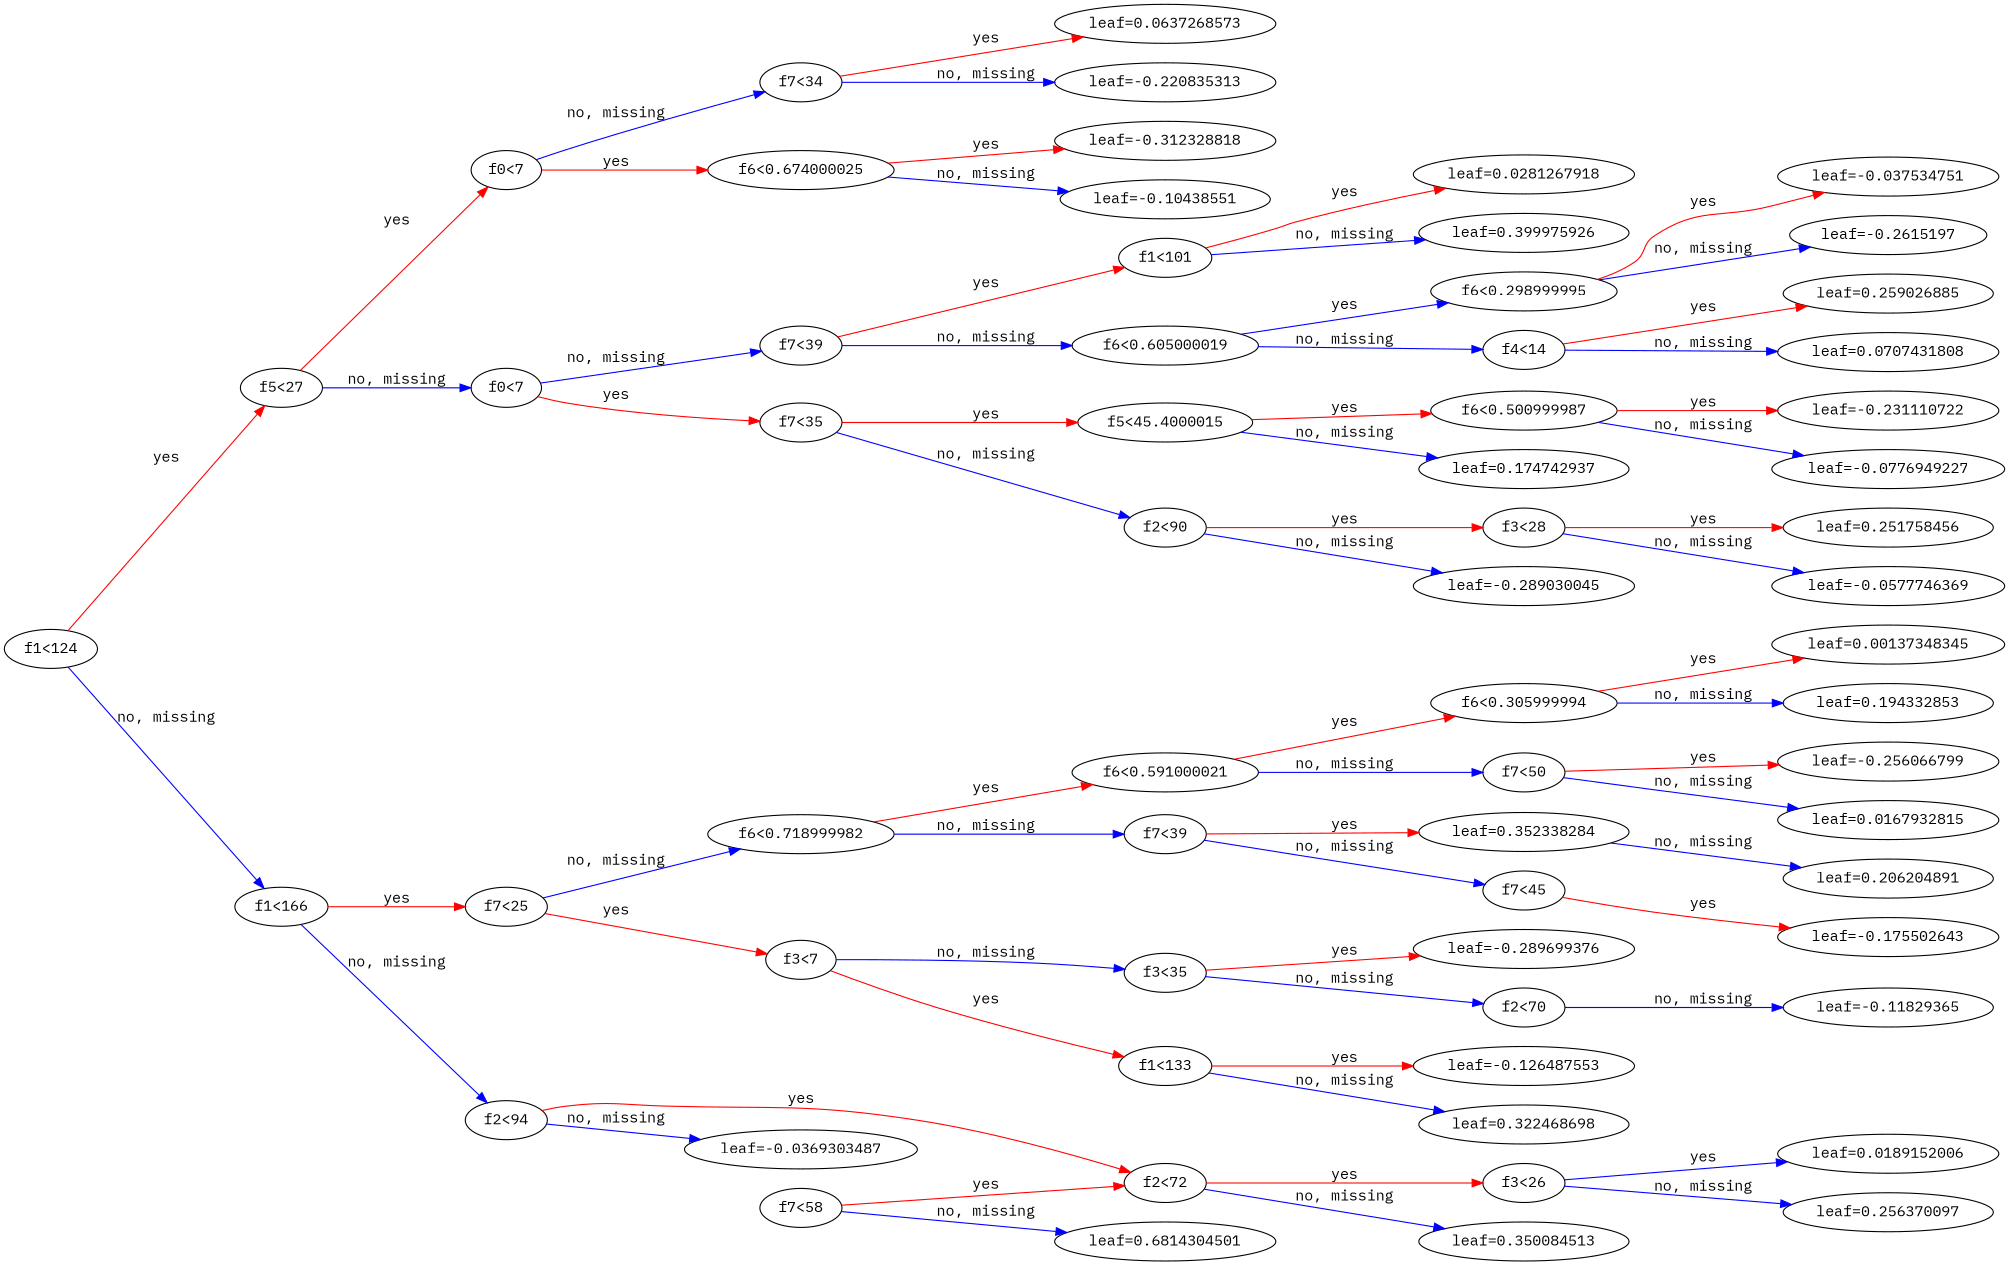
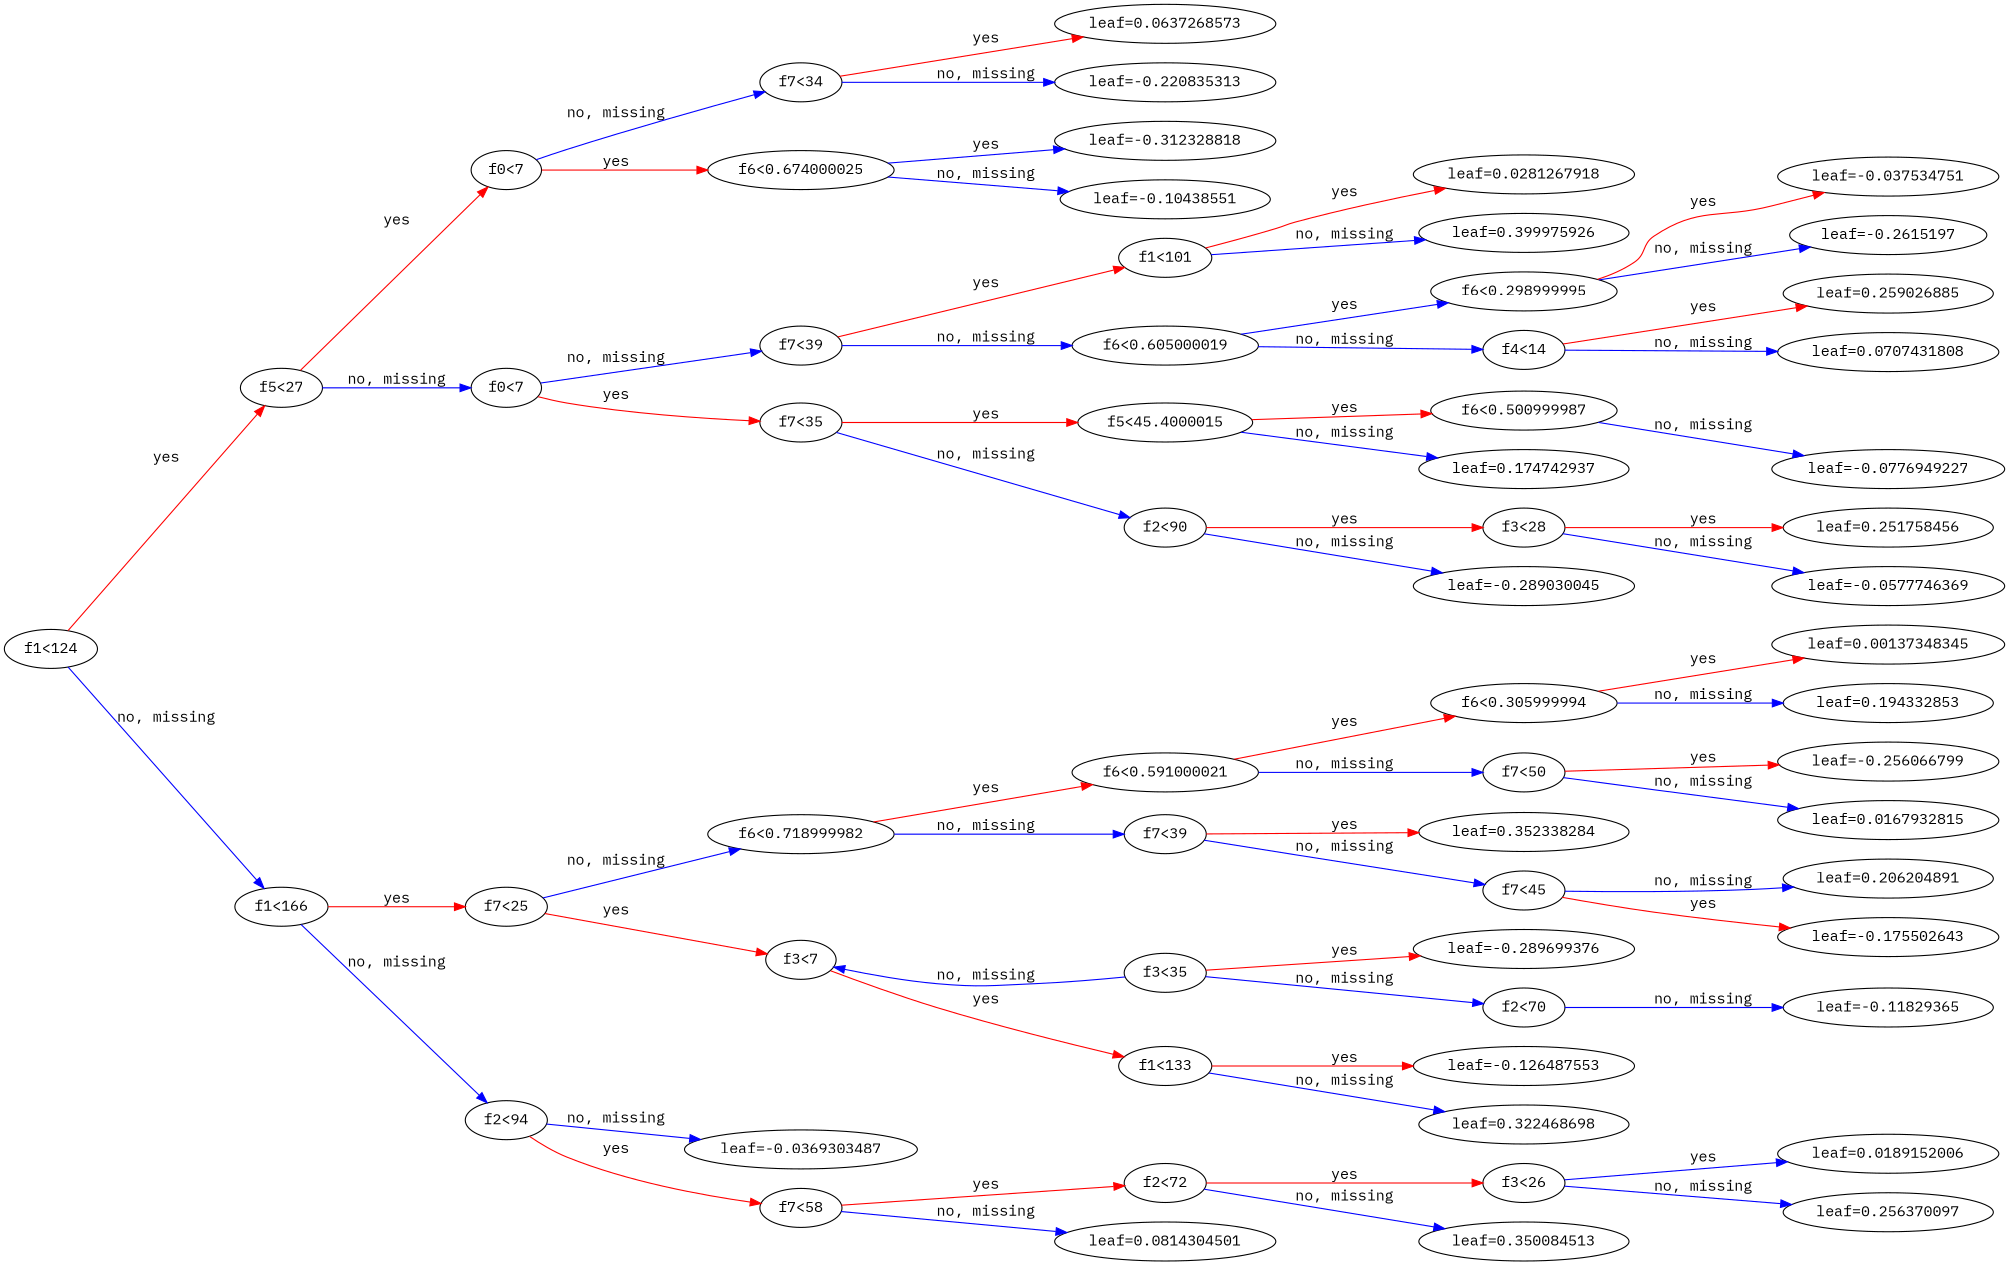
edge "f6<0.674000025" -> "leaf=-0.312328818": color #ff0000 -> #0000ff
node "leaf=-0.231110722": removed
edge "leaf=0.352338284" -> "leaf=0.206204891": now "f7<45" -> "leaf=0.206204891"
edge "f3<7" -> "f3<35": reversed
edge "f2<94" -> "f2<72": now "f2<94" -> "f7<58"
node "leaf=0.6814304501": label "leaf=0.6814304501" -> "leaf=0.0814304501"
